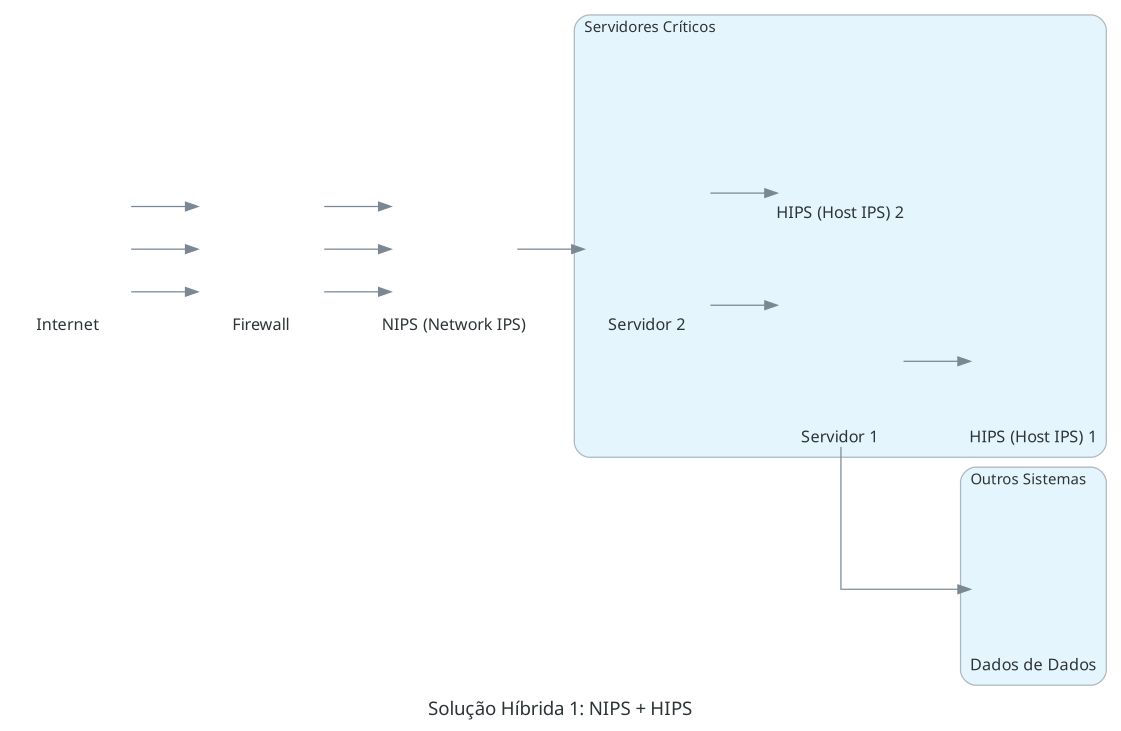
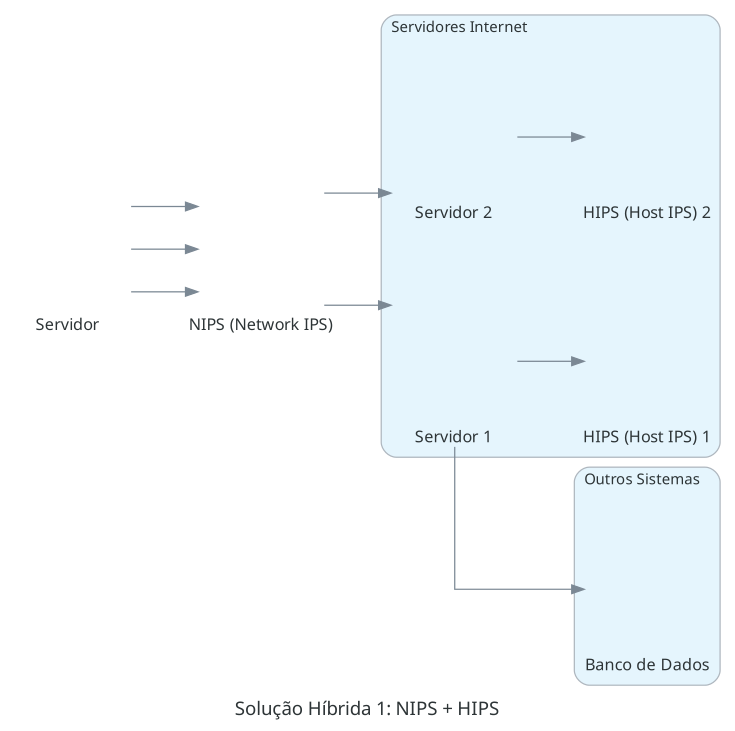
cluster "Servidores Críticos": label "Servidores Críticos" -> "Servidores Internet"
node "Internet": removed
node "Firewall": label "Firewall" -> "Servidor"
edge "Servidor 2" -> "Servidor 1": now "NIPS (Network IPS)" -> "Servidor 1"
node "Dados de Dados": label "Dados de Dados" -> "Banco de Dados"
